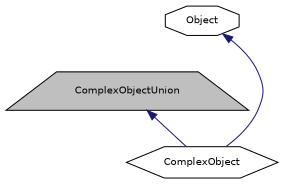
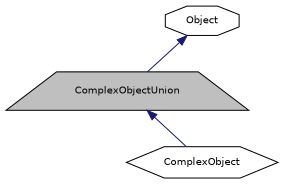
edge "ComplexObject" -> "Object": now "ComplexObjectUnion" -> "Object"
